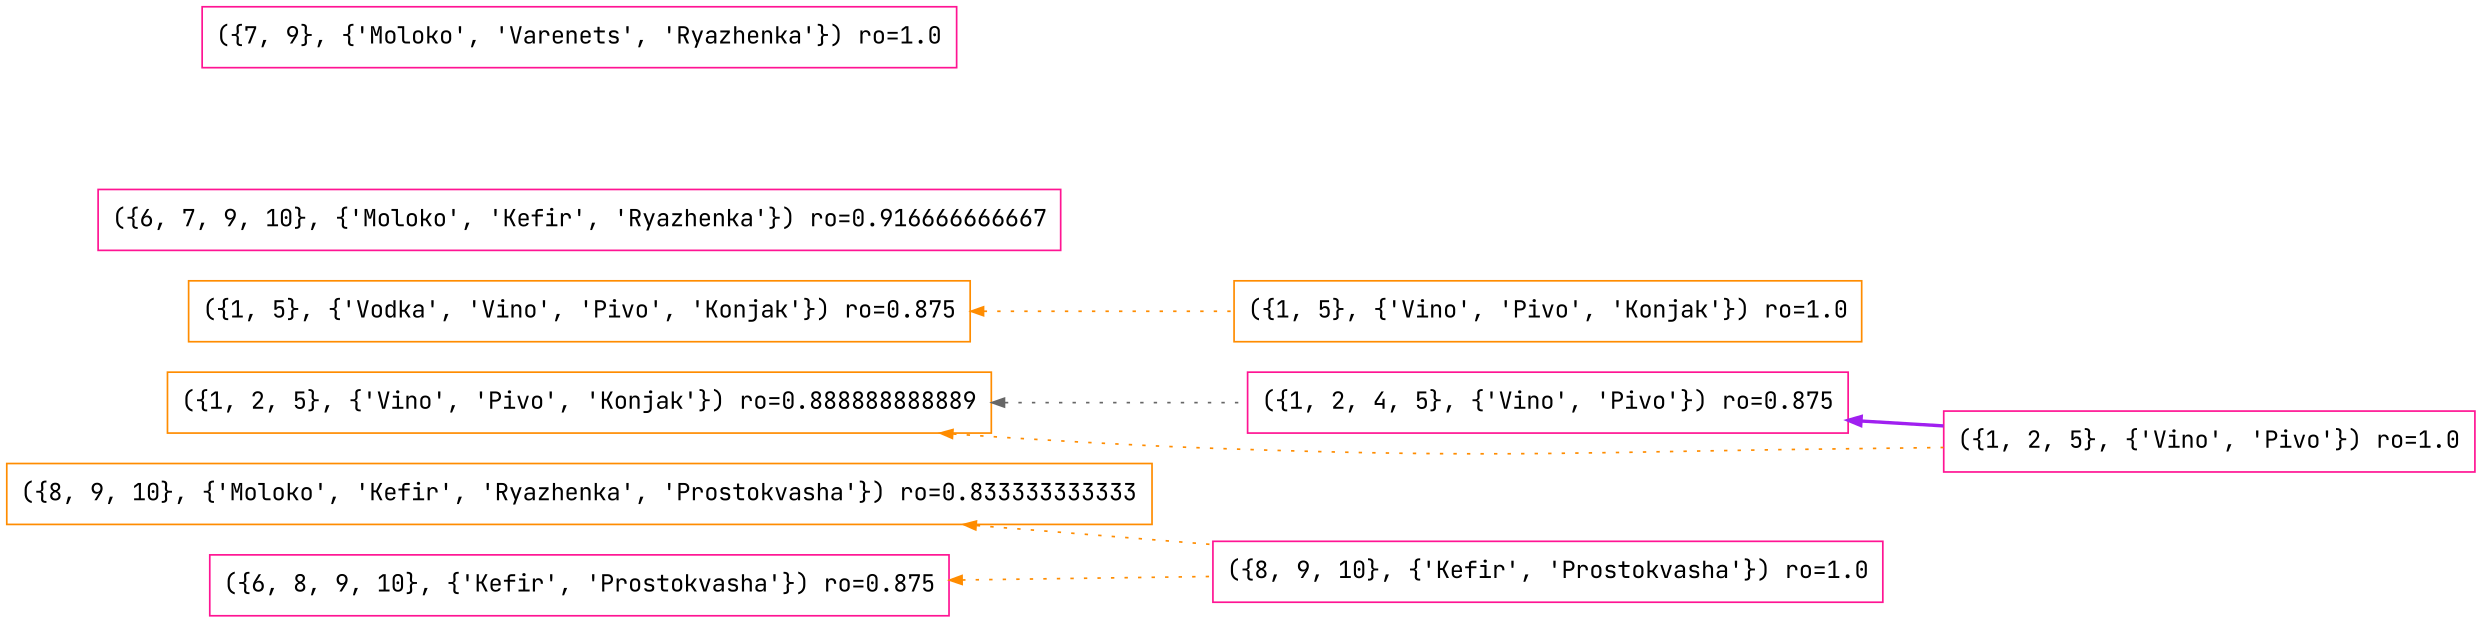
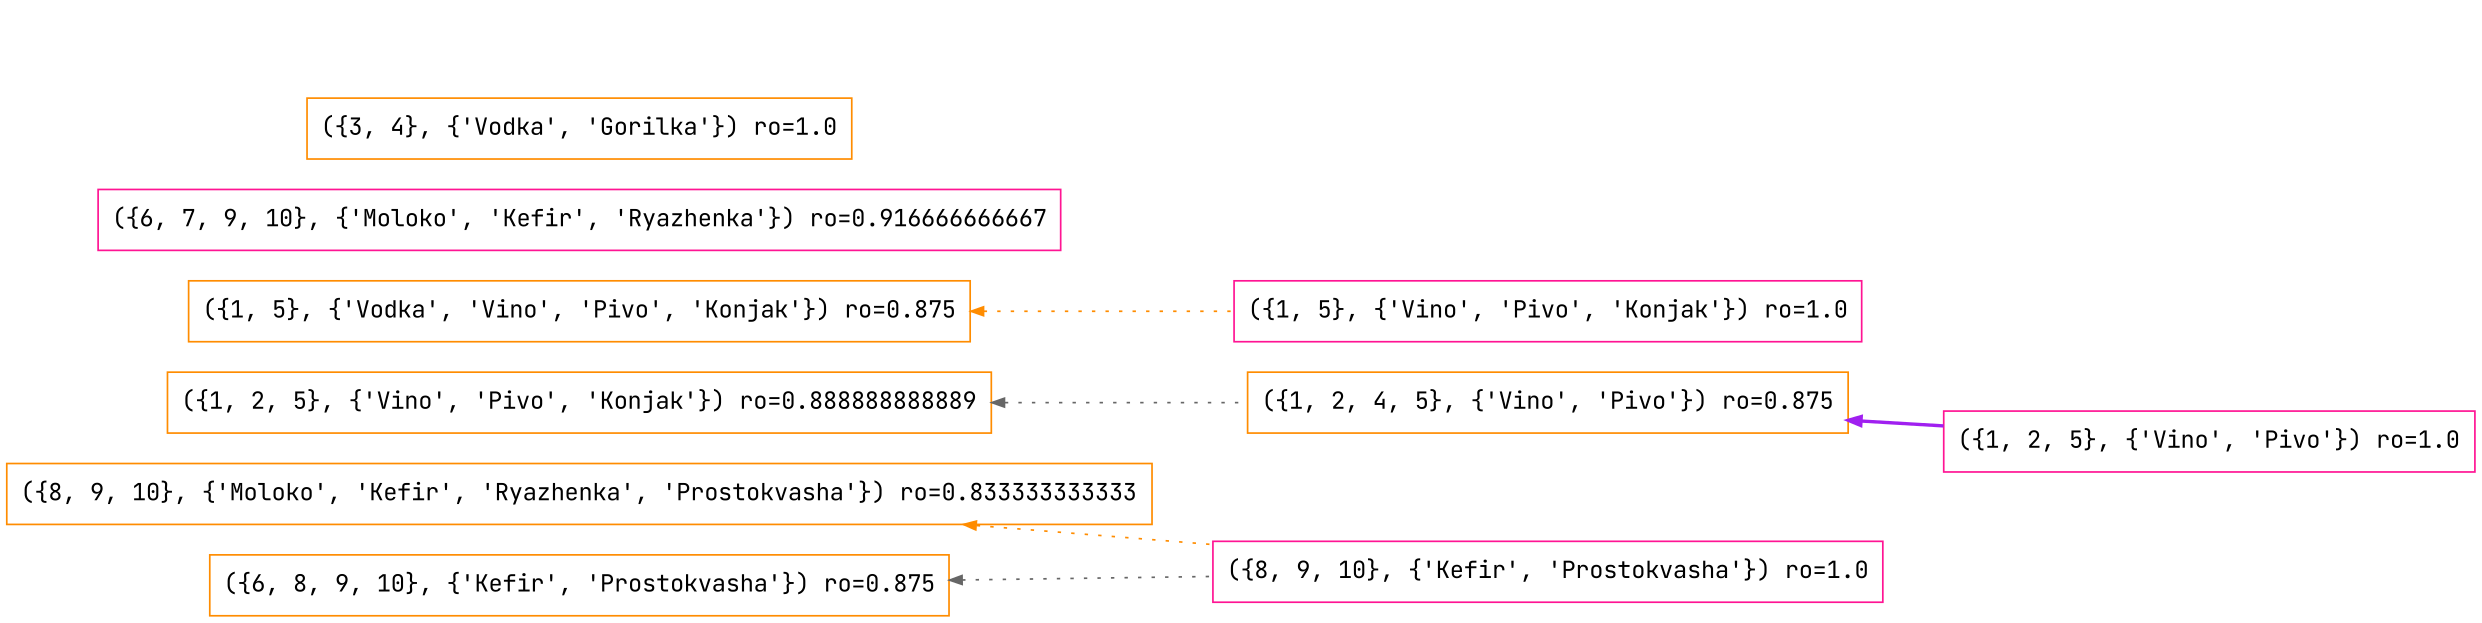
node "({7, 9}, {'Moloko', 'Varenets', 'Ryazhenka'}) ro=1.0": removed
node "({3, 4}, {'Vodka', 'Gorilka'}) ro=1.0": added
node "({1, 5}, {'Vino', 'Pivo', 'Konjak'}) ro=1.0": color darkorange -> deeppink
node "({1, 2, 4, 5}, {'Vino', 'Pivo'}) ro=0.875": color deeppink -> darkorange
edge "({1, 2, 5}, {'Vino', 'Pivo'}) ro=1.0" -> "({1, 2, 5}, {'Vino', 'Pivo', 'Konjak'}) ro=0.888888888889": removed
edge "({8, 9, 10}, {'Kefir', 'Prostokvasha'}) ro=1.0" -> "({6, 8, 9, 10}, {'Kefir', 'Prostokvasha'}) ro=0.875": color darkorange -> gray40
node "({6, 8, 9, 10}, {'Kefir', 'Prostokvasha'}) ro=0.875": color deeppink -> darkorange
